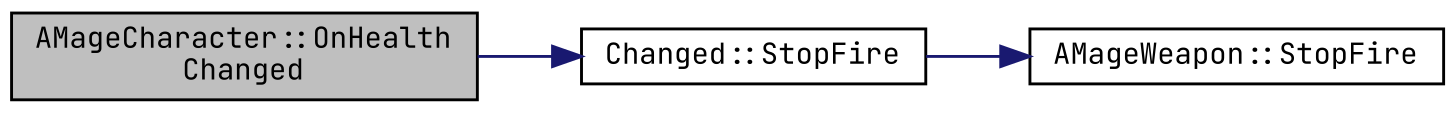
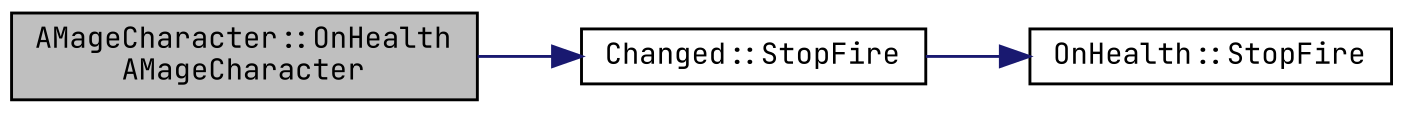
node "AMageCharacter::OnHealth Changed": label "AMageCharacter::OnHealth Changed" -> "AMageCharacter::OnHealth AMageCharacter"
node "AMageWeapon::StopFire": label "AMageWeapon::StopFire" -> "OnHealth::StopFire"
